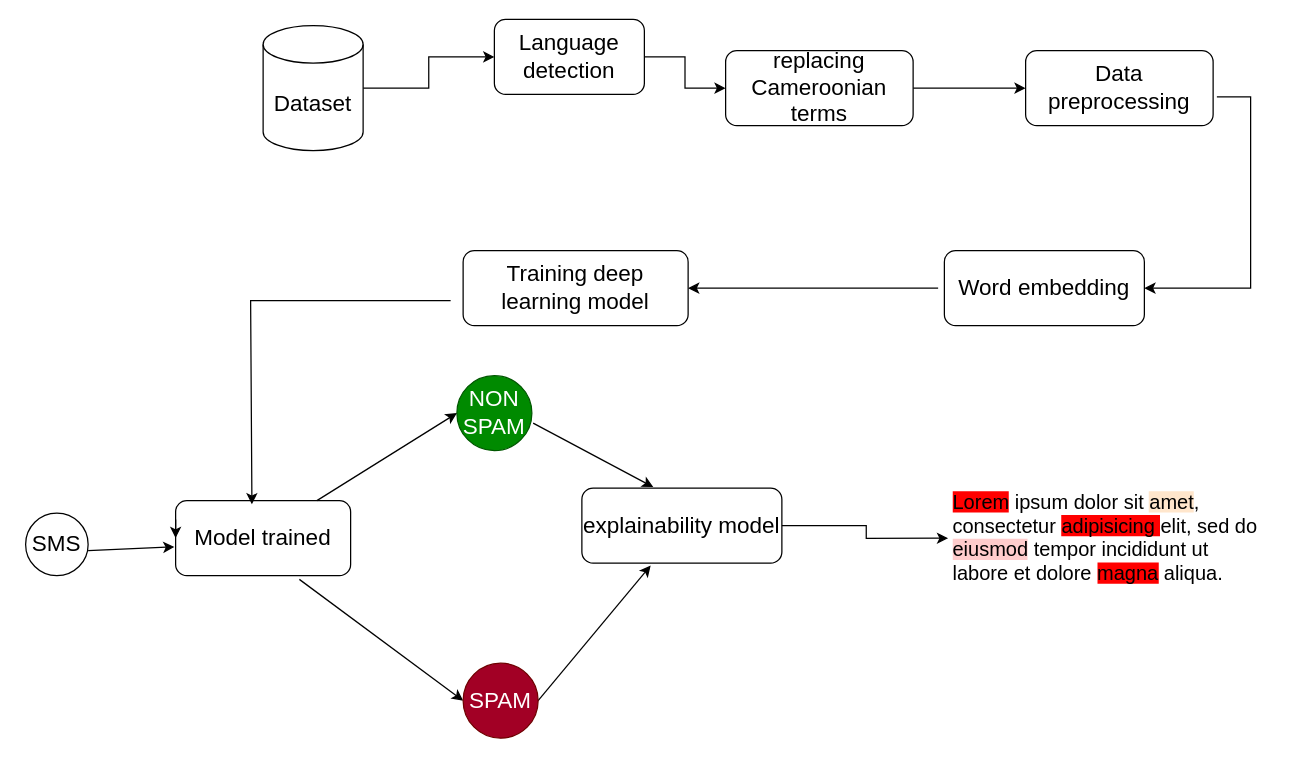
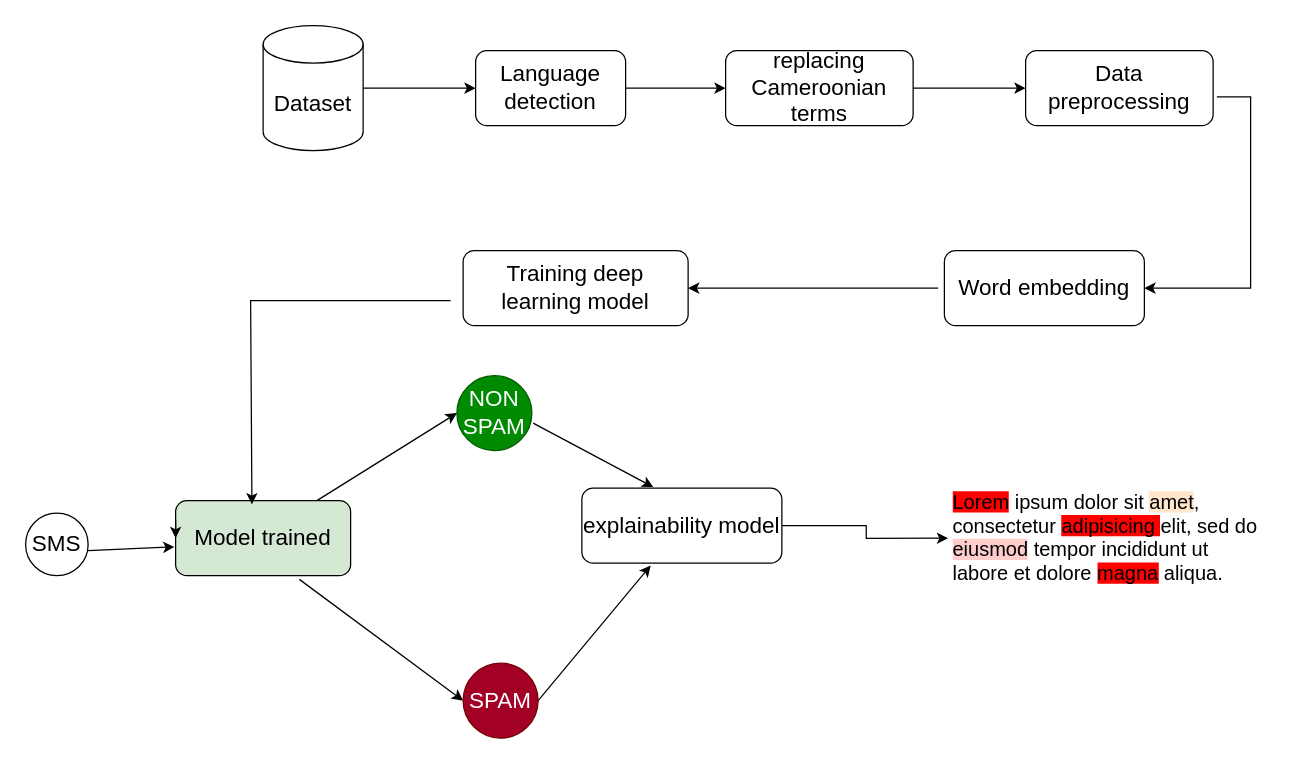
node "Language detection": moved (569, 57) -> (551, 88)
node "Model trained": fillcolor #ffffff -> #d5e8d4
